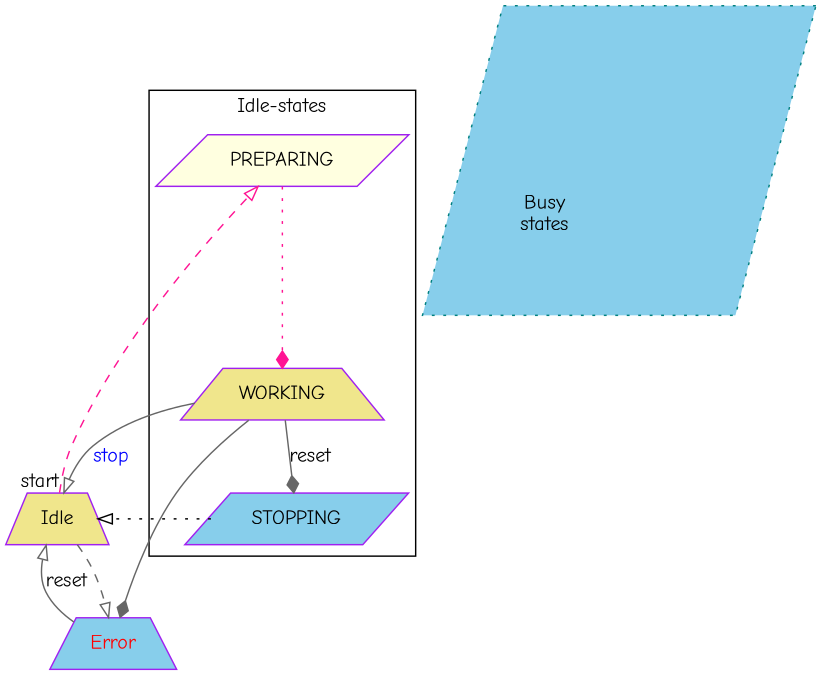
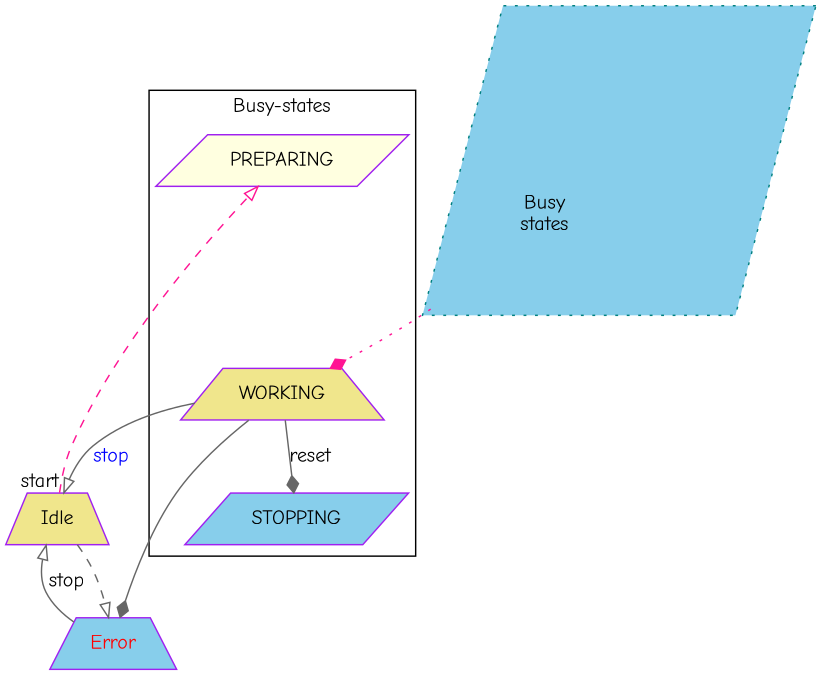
cluster "Idle-states": label "Idle-states" -> "Busy-states"
edge "PREPARING" -> "WORKING": now "Busy states" -> "WORKING"
edge "STOPPING" -> "Idle": removed
edge "Error" -> "Idle": label "reset" -> "stop"
